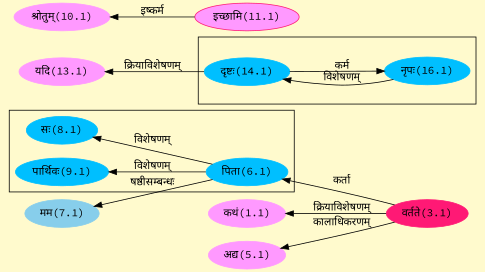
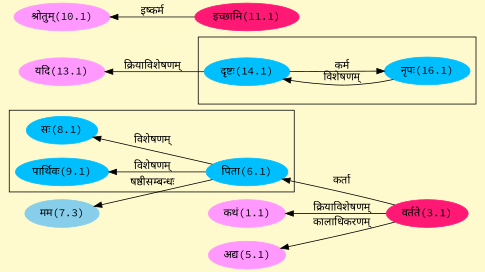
node "इच्छामि(11.1)": fillcolor #ff99ff -> #ff1975
node "मम(7.1)": label "मम(7.1)" -> "मम(7.3)"
